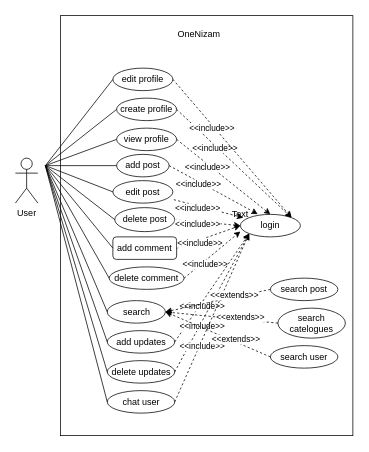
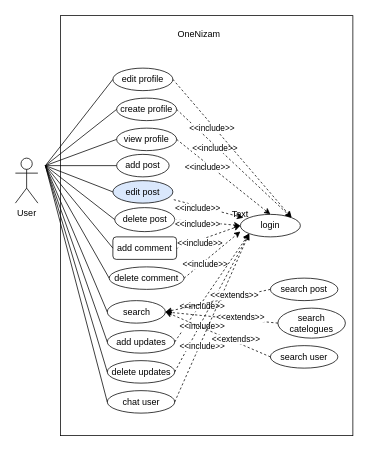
edge "add post" -> "login": removed, label "<<include>>"
node "edit post": fillcolor #ffffff -> #dae8fc
